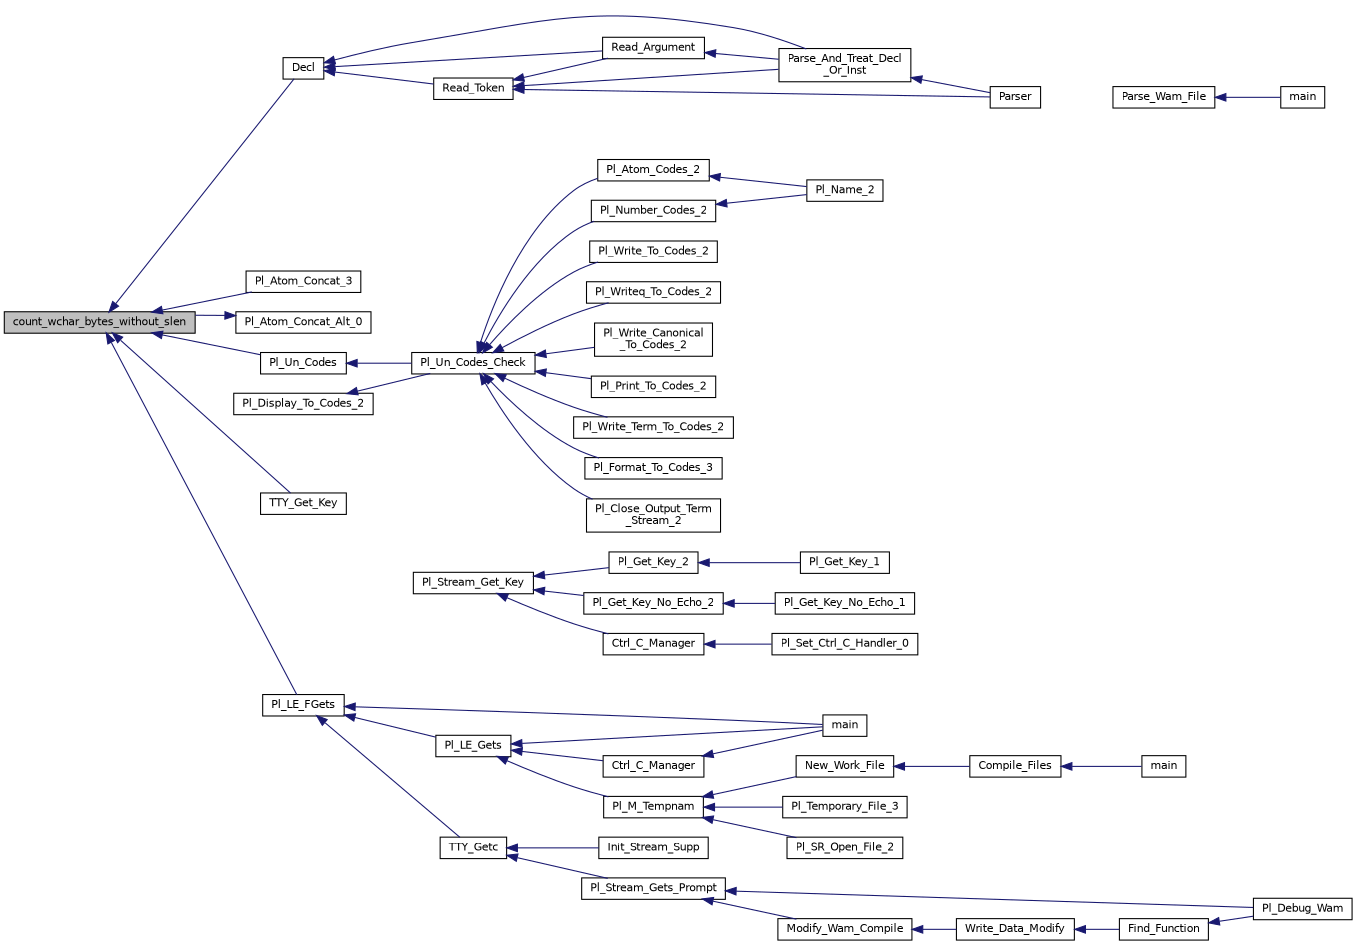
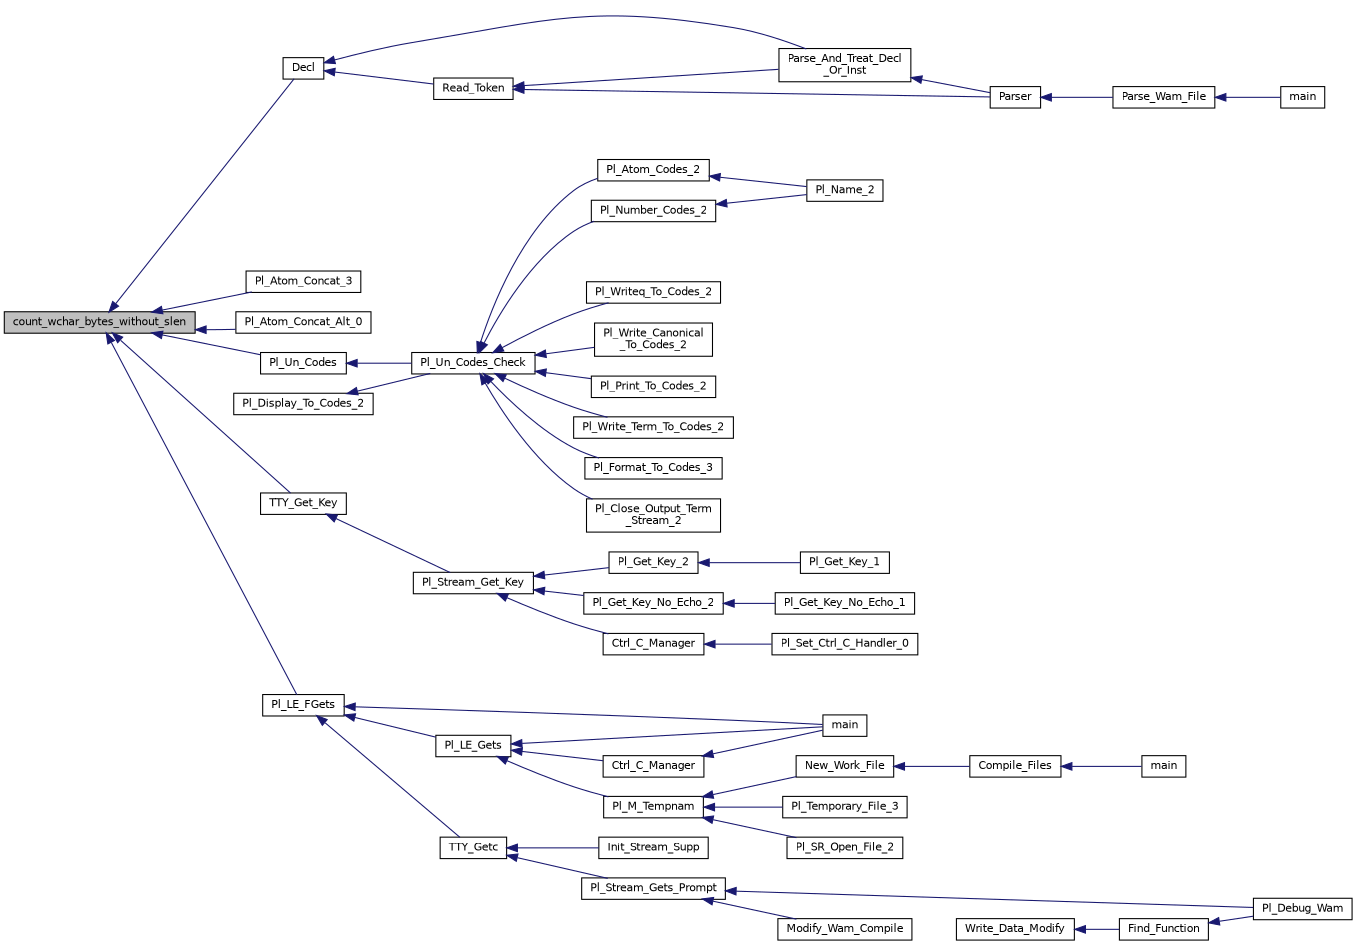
node "Read_Argument": removed
edge "Parse_Wam_File" -> "Parser": added
node "Pl_Write_To_Codes_2": removed
edge "count_wchar_bytes_without_slen" -> "Pl_Atom_Concat_Alt_0": reversed
edge "Pl_Stream_Get_Key" -> "TTY_Get_Key": added
edge "Write_Data_Modify" -> "Modify_Wam_Compile": removed
